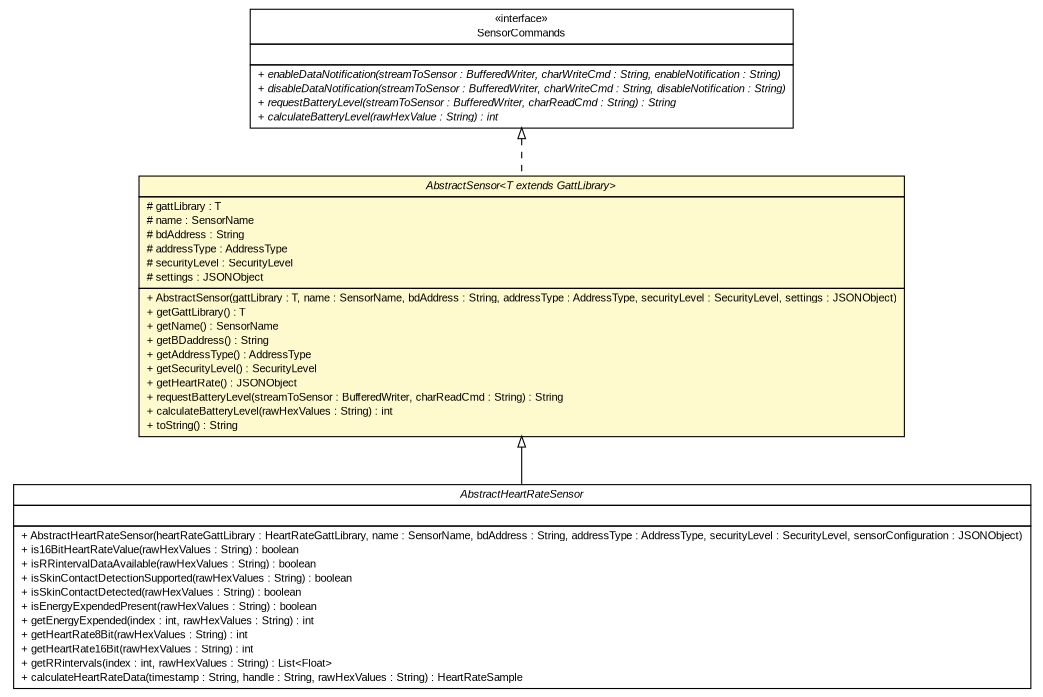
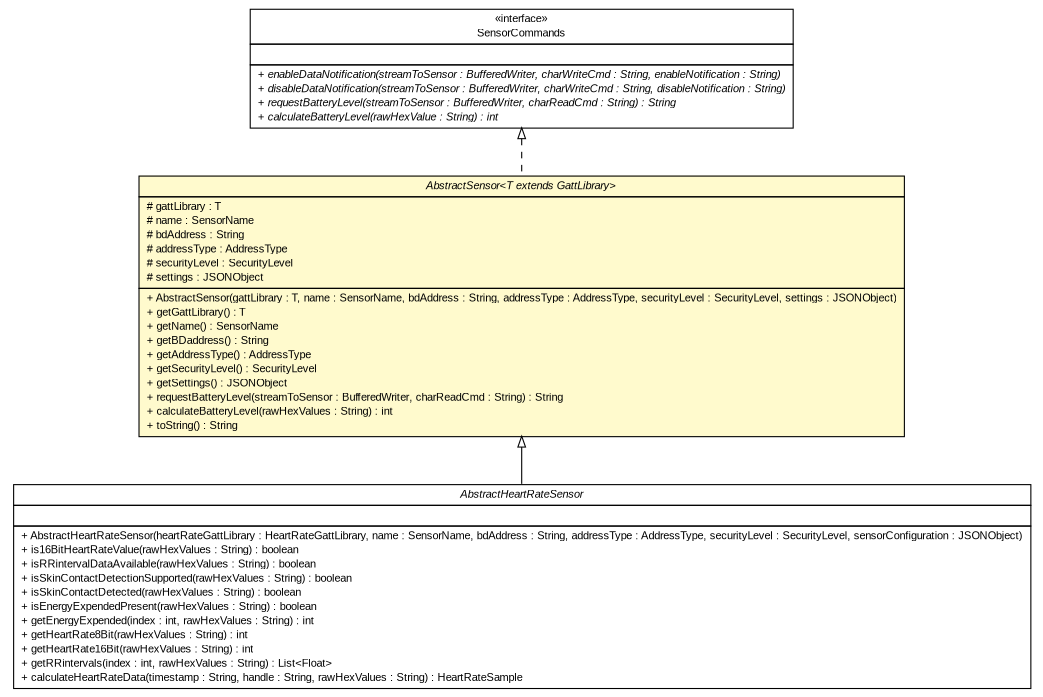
node "AbstractSensor<T extends GattLibrary>": text "+ getHeartRate() : JSONObject" -> "+ getSettings() : JSONObject"
